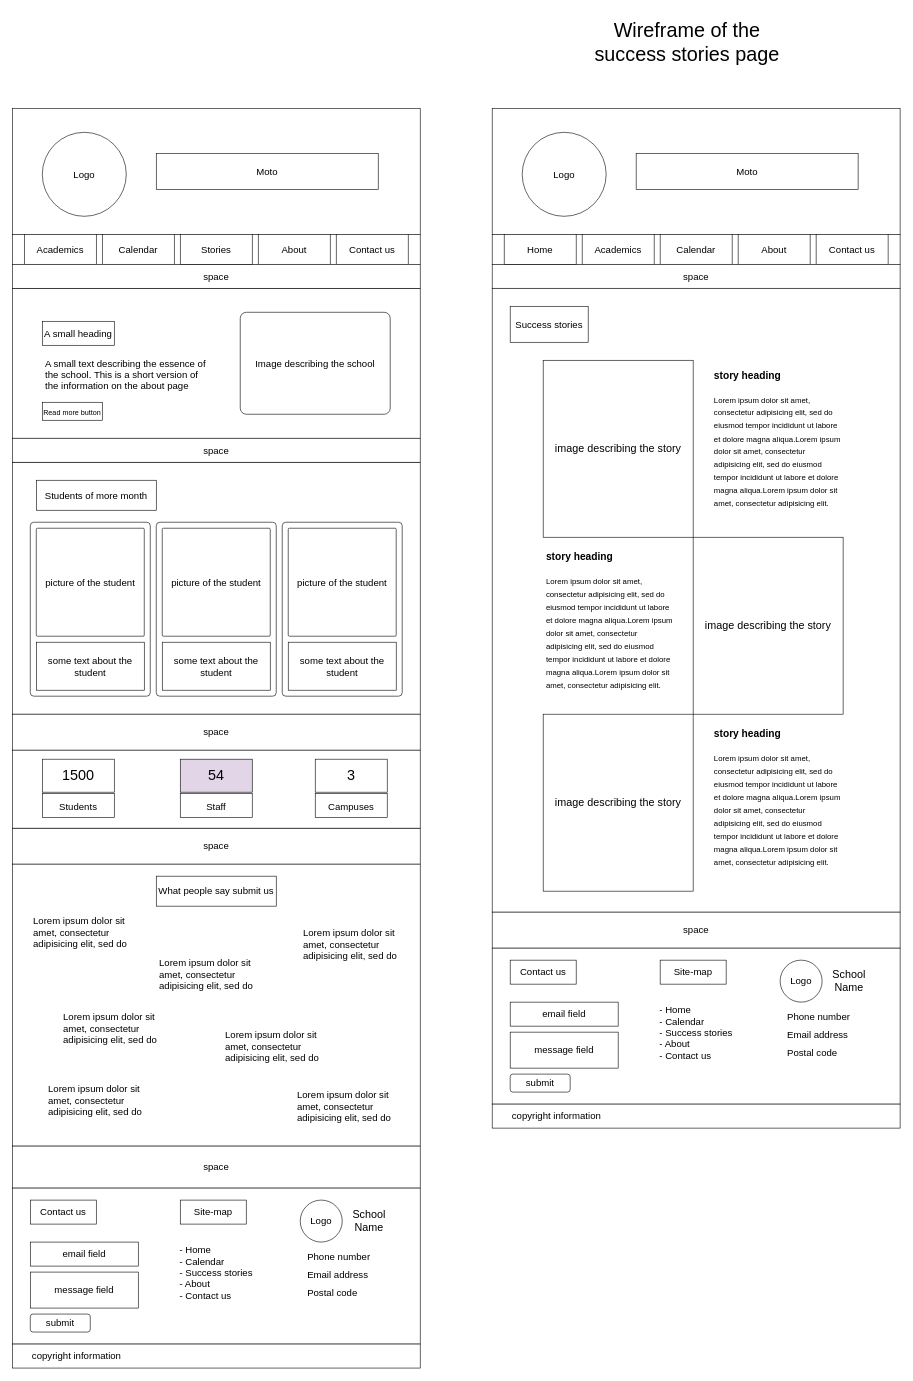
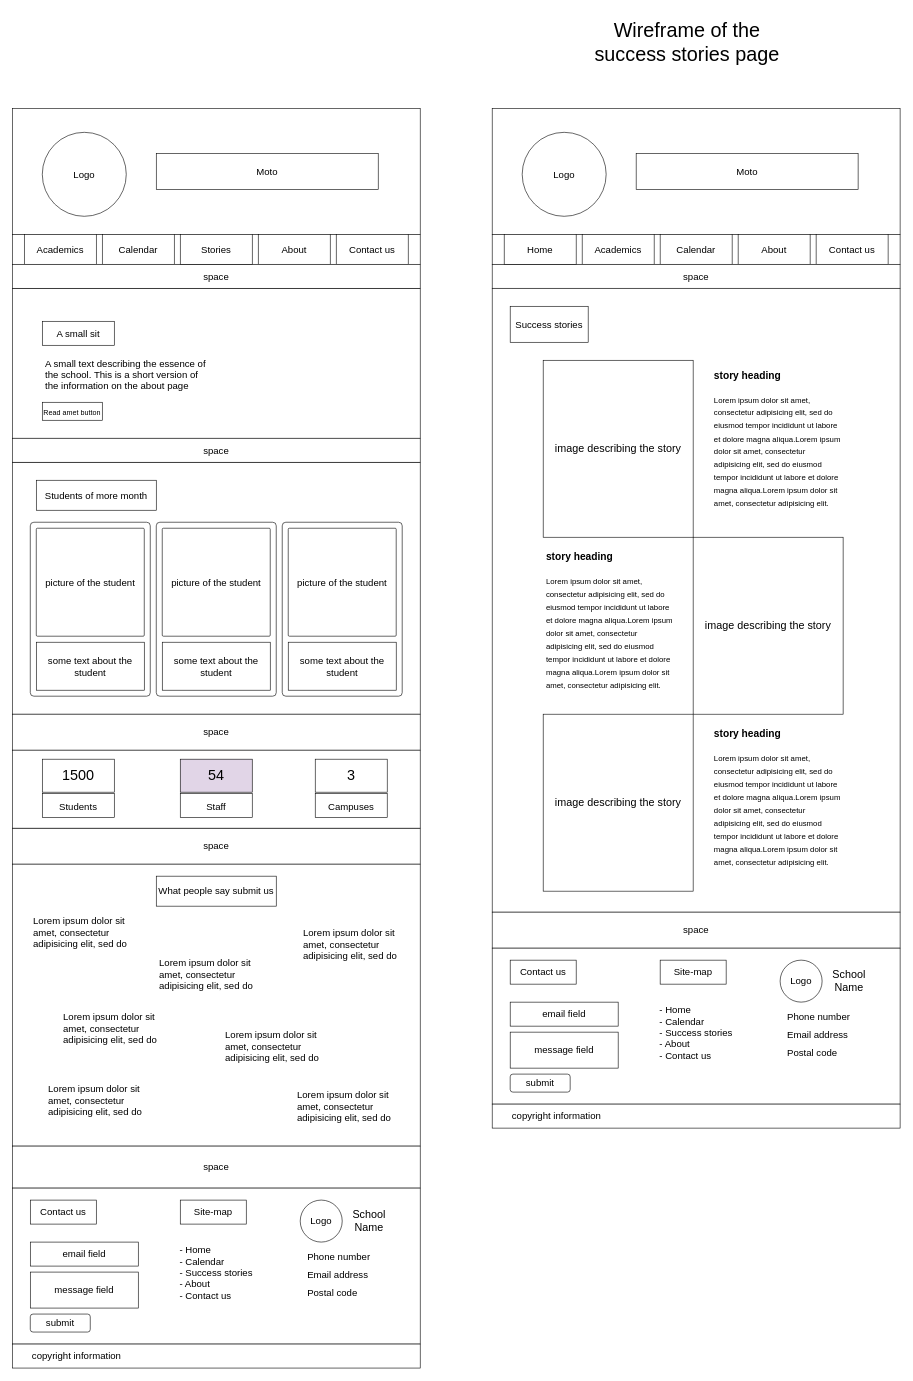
node "A small heading": label "A small heading" -> "A small sit"
node "Image describing the school": removed
node "Read more button": label "Read more button" -> "Read amet button"
